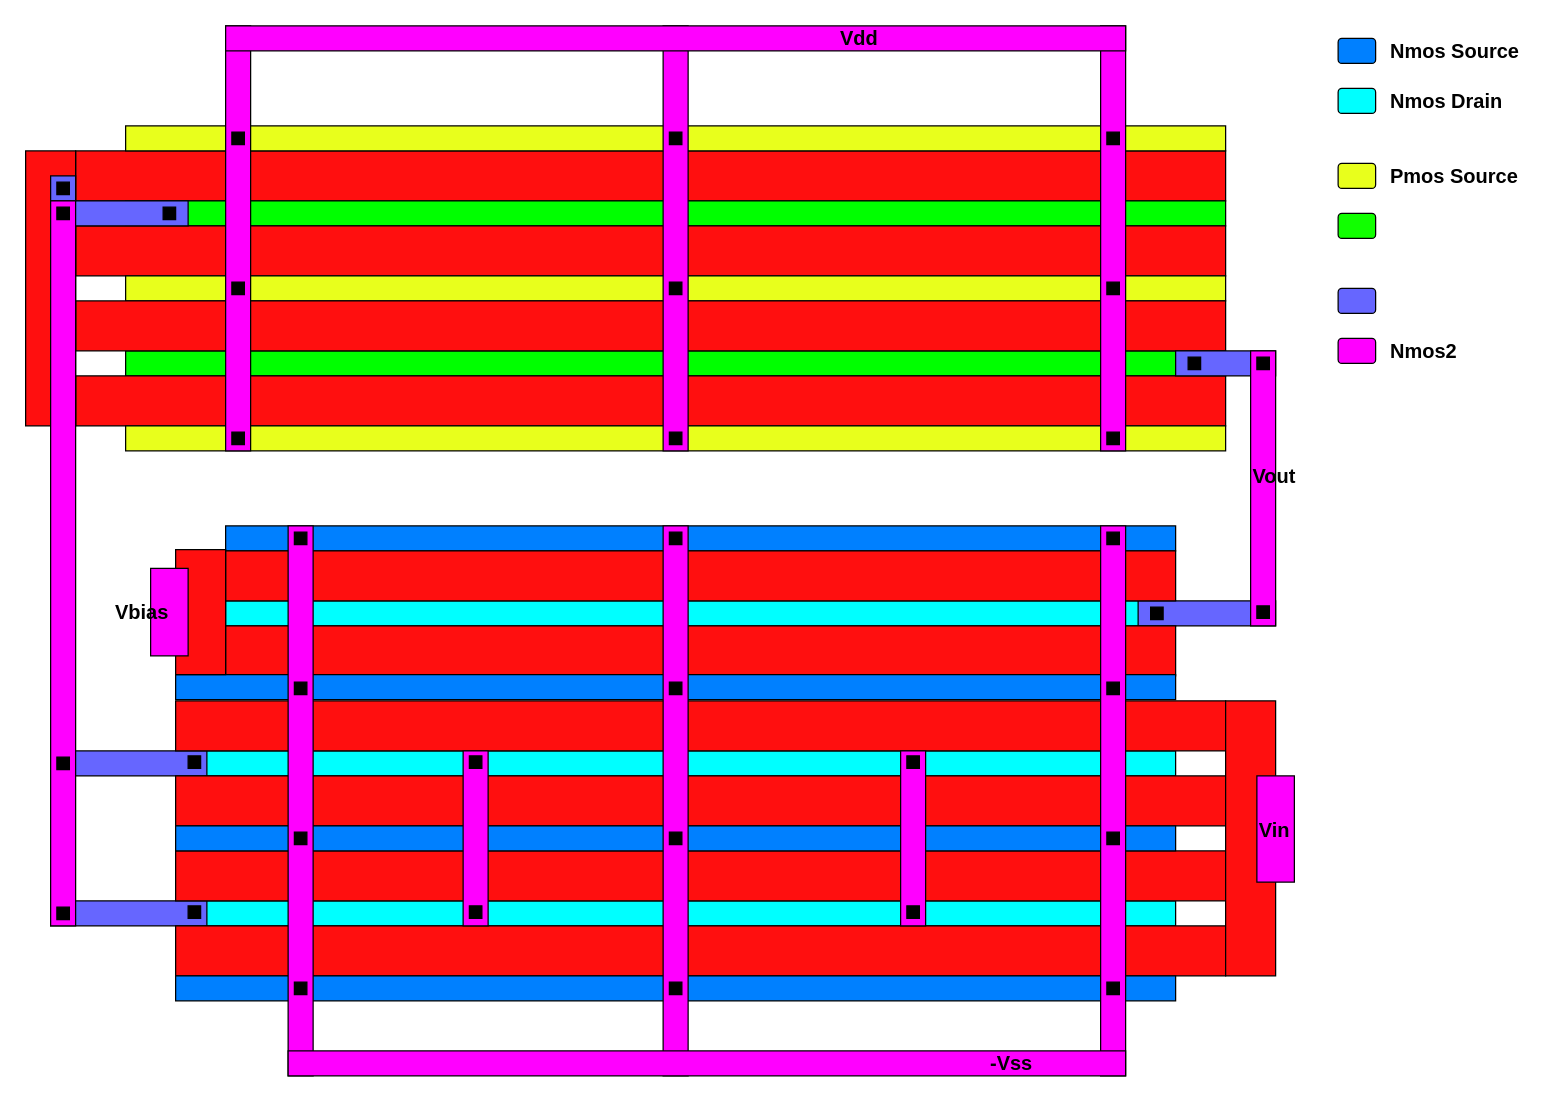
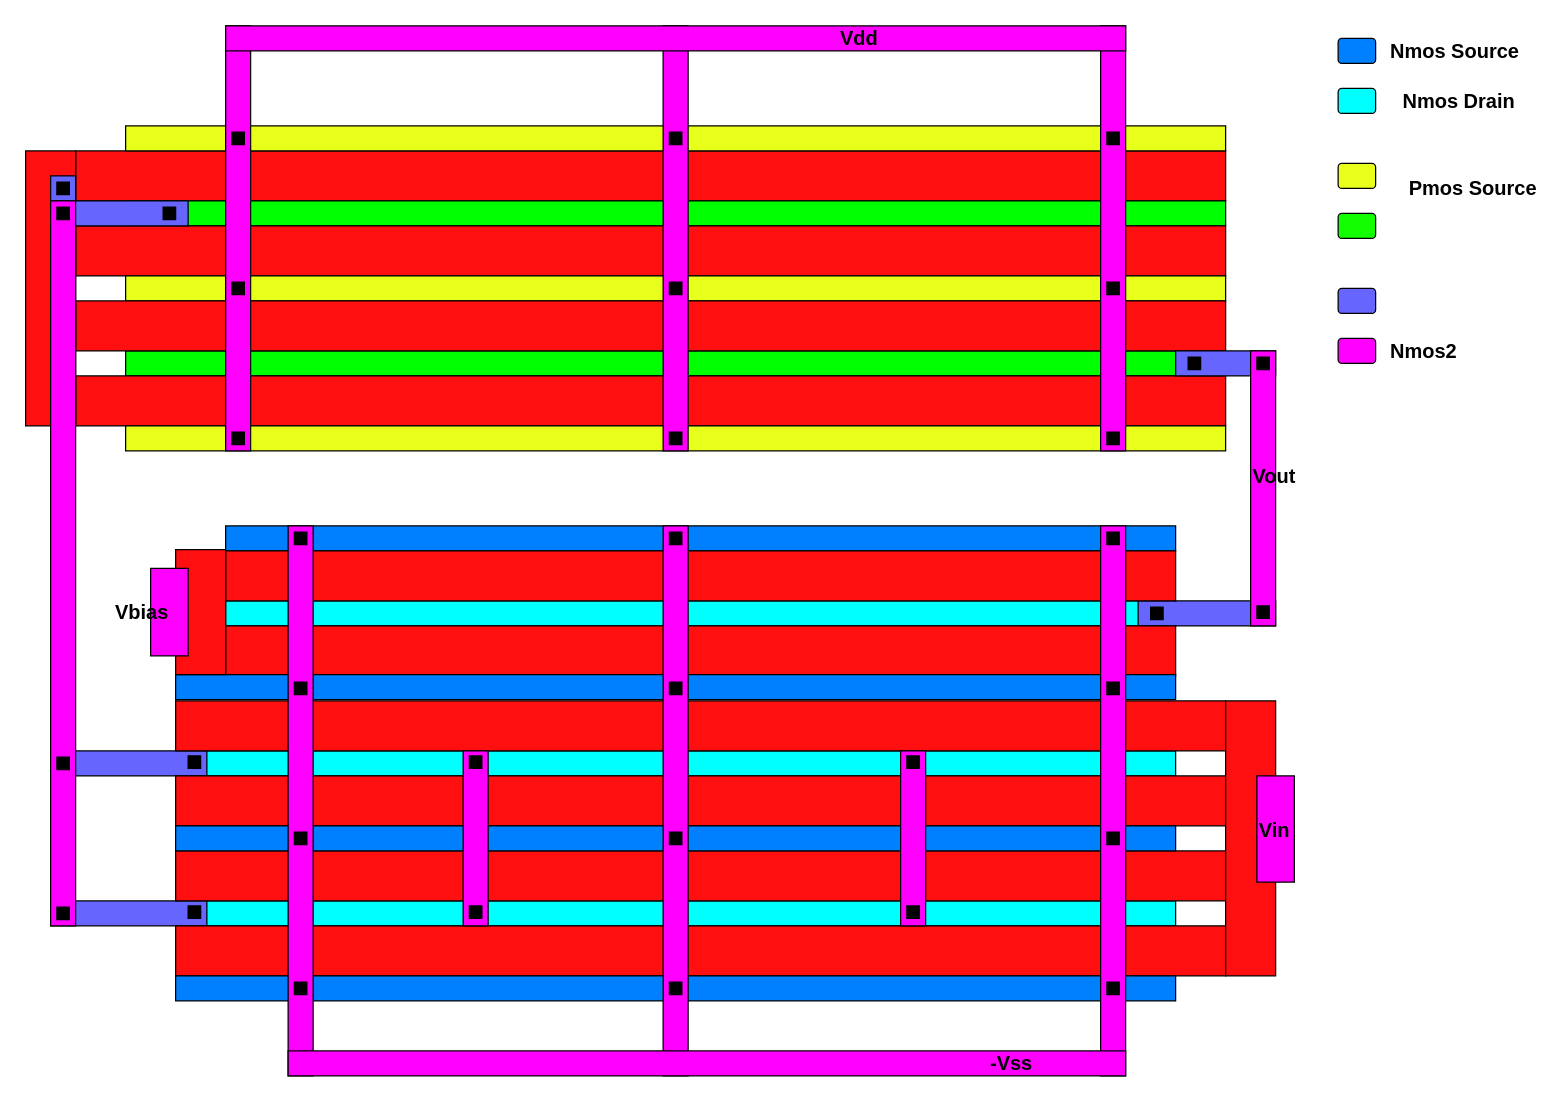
node "Nmos Drain": moved (1457, 101) -> (1469, 101)
node "Pmos Source": moved (1463, 176) -> (1482, 188)
